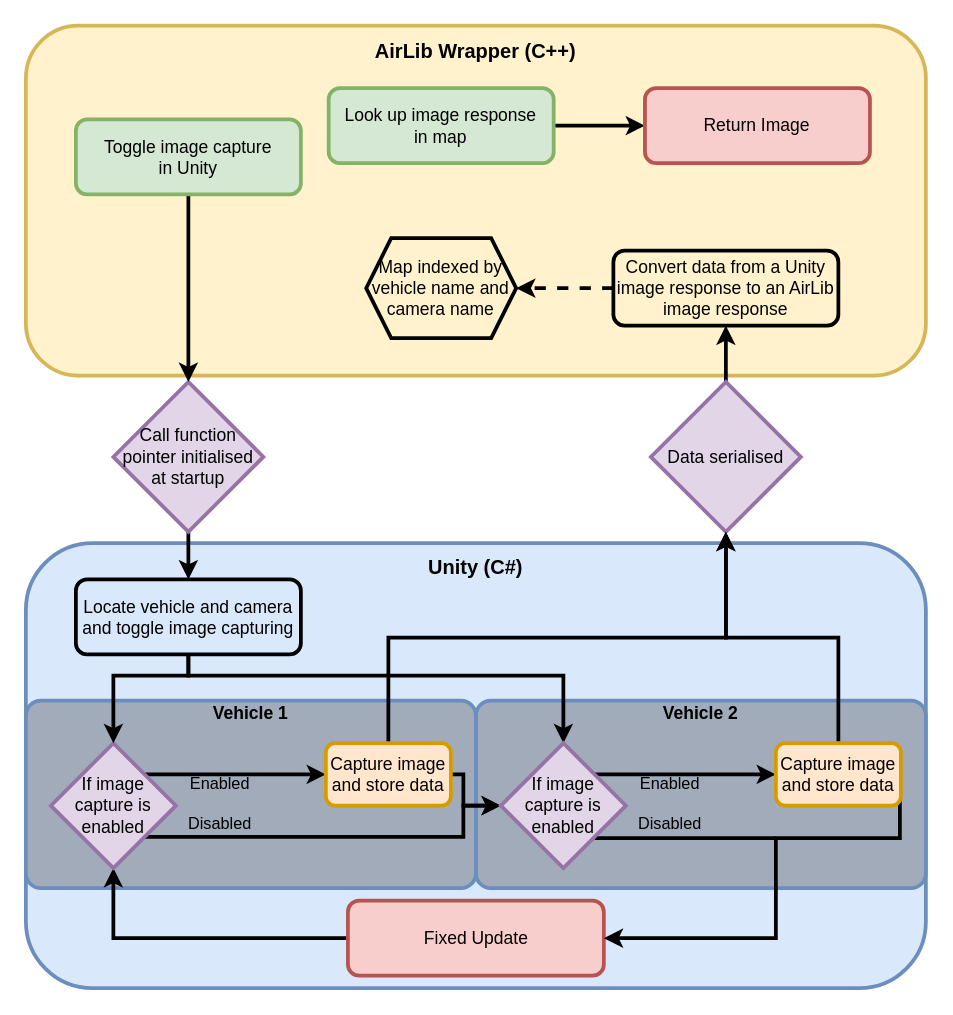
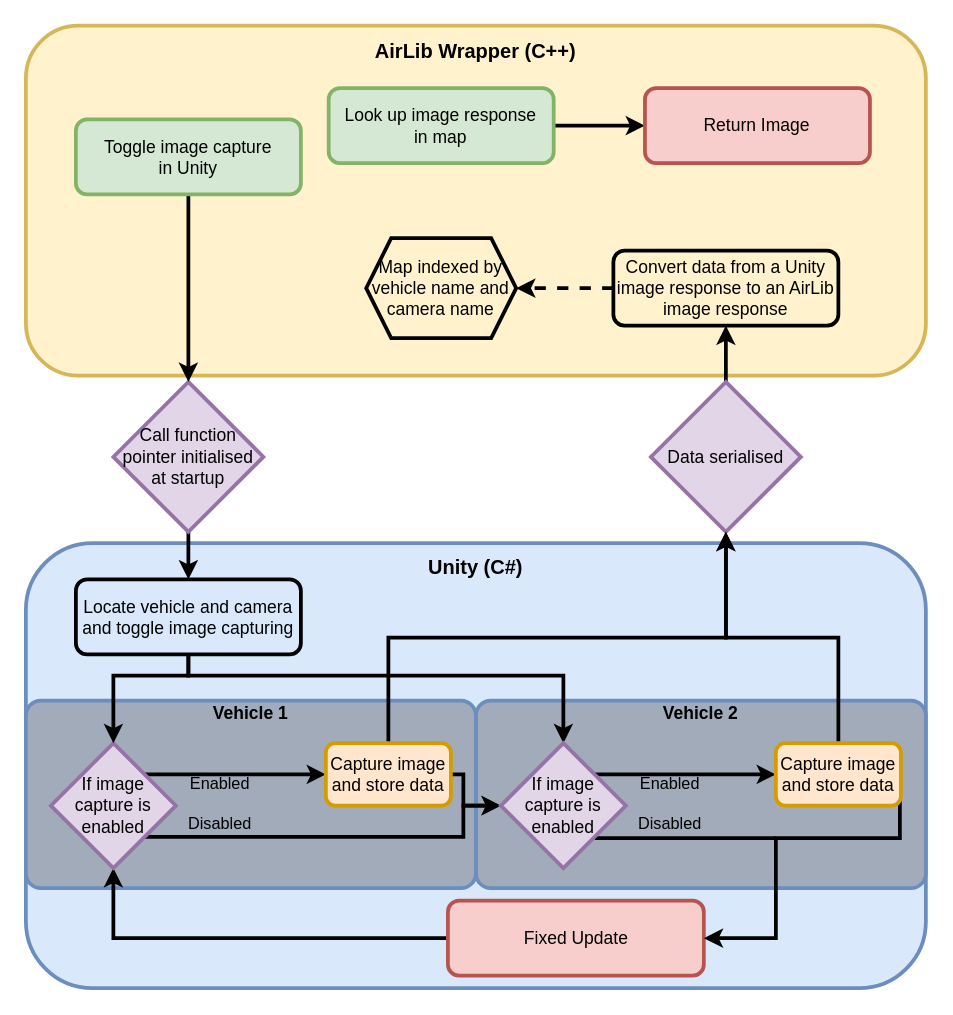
node "Fixed Update": moved (476, 938) -> (576, 938)
